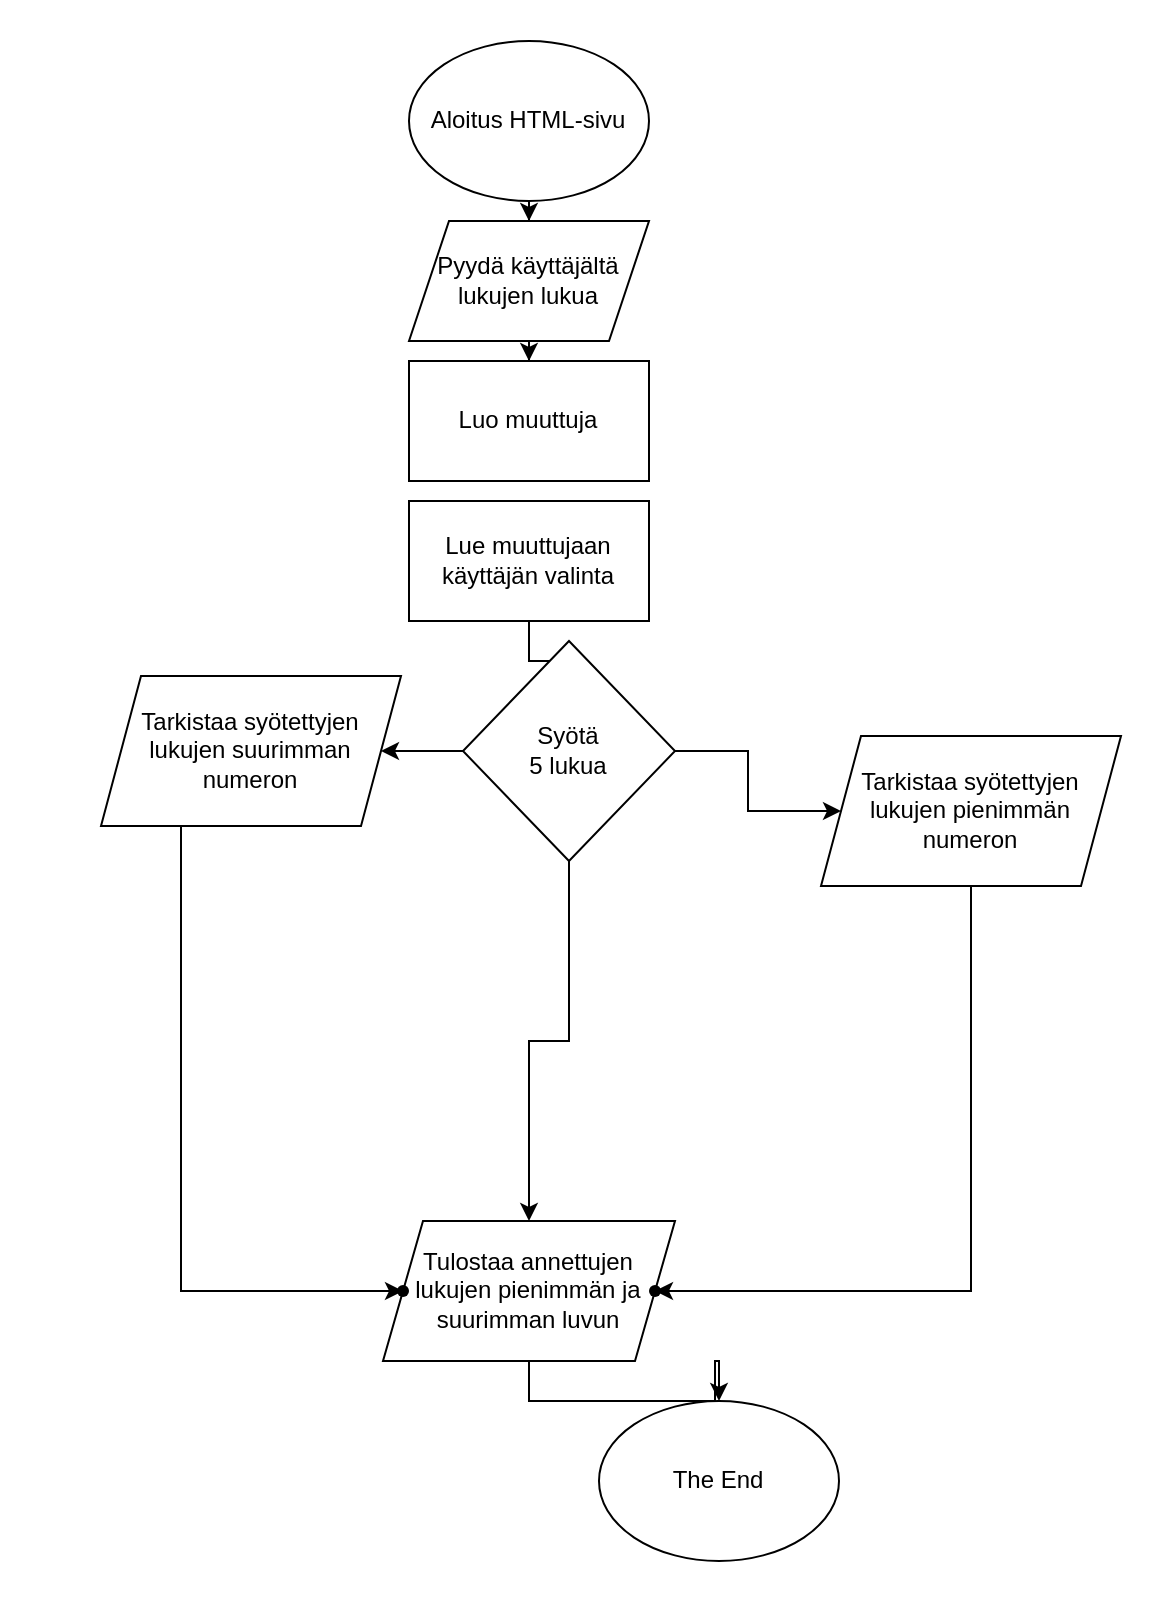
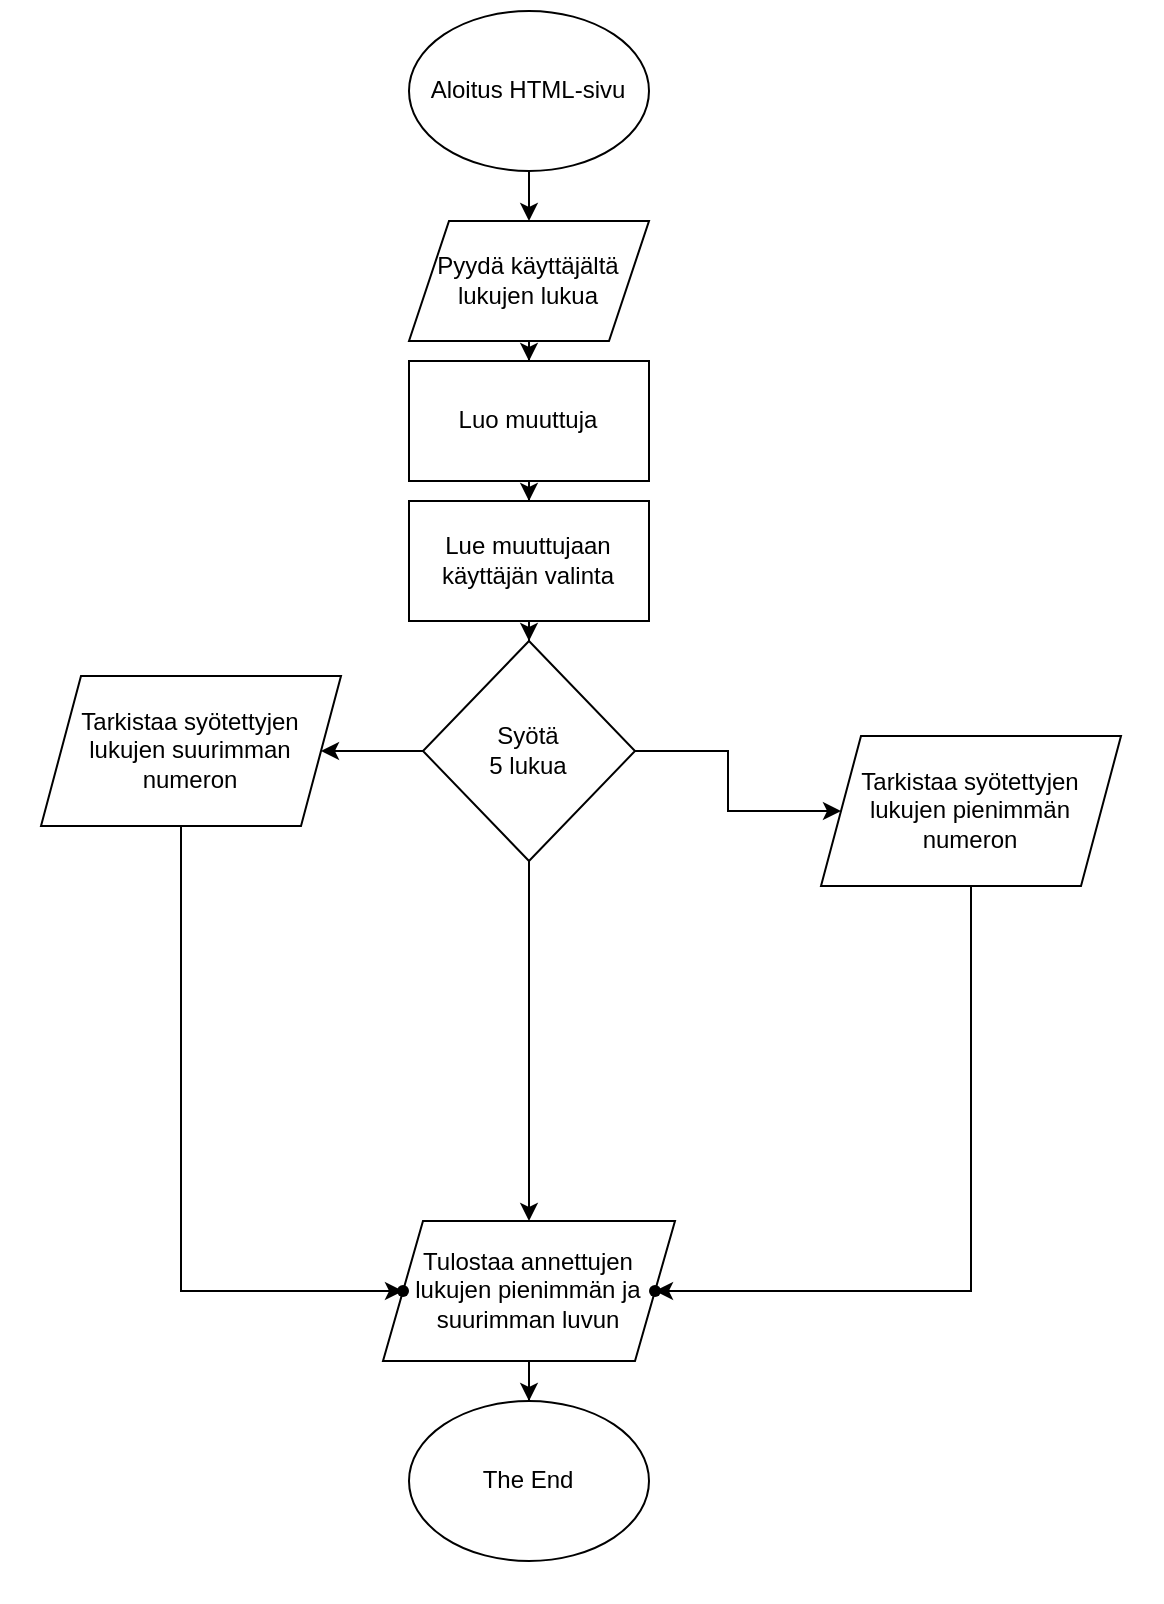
node "Aloitus HTML-sivu": moved (529, 121) -> (529, 91)
edge "Luo muuttuja" -> "Lue muuttujaan käyttäjän valinta": added
node "Tarkistaa syötettyjen lukujen suurimman numeron": moved (251, 751) -> (191, 751)
node "Syötä 5 lukua": moved (569, 751) -> (529, 751)
node "The End": moved (719, 1481) -> (529, 1481)
